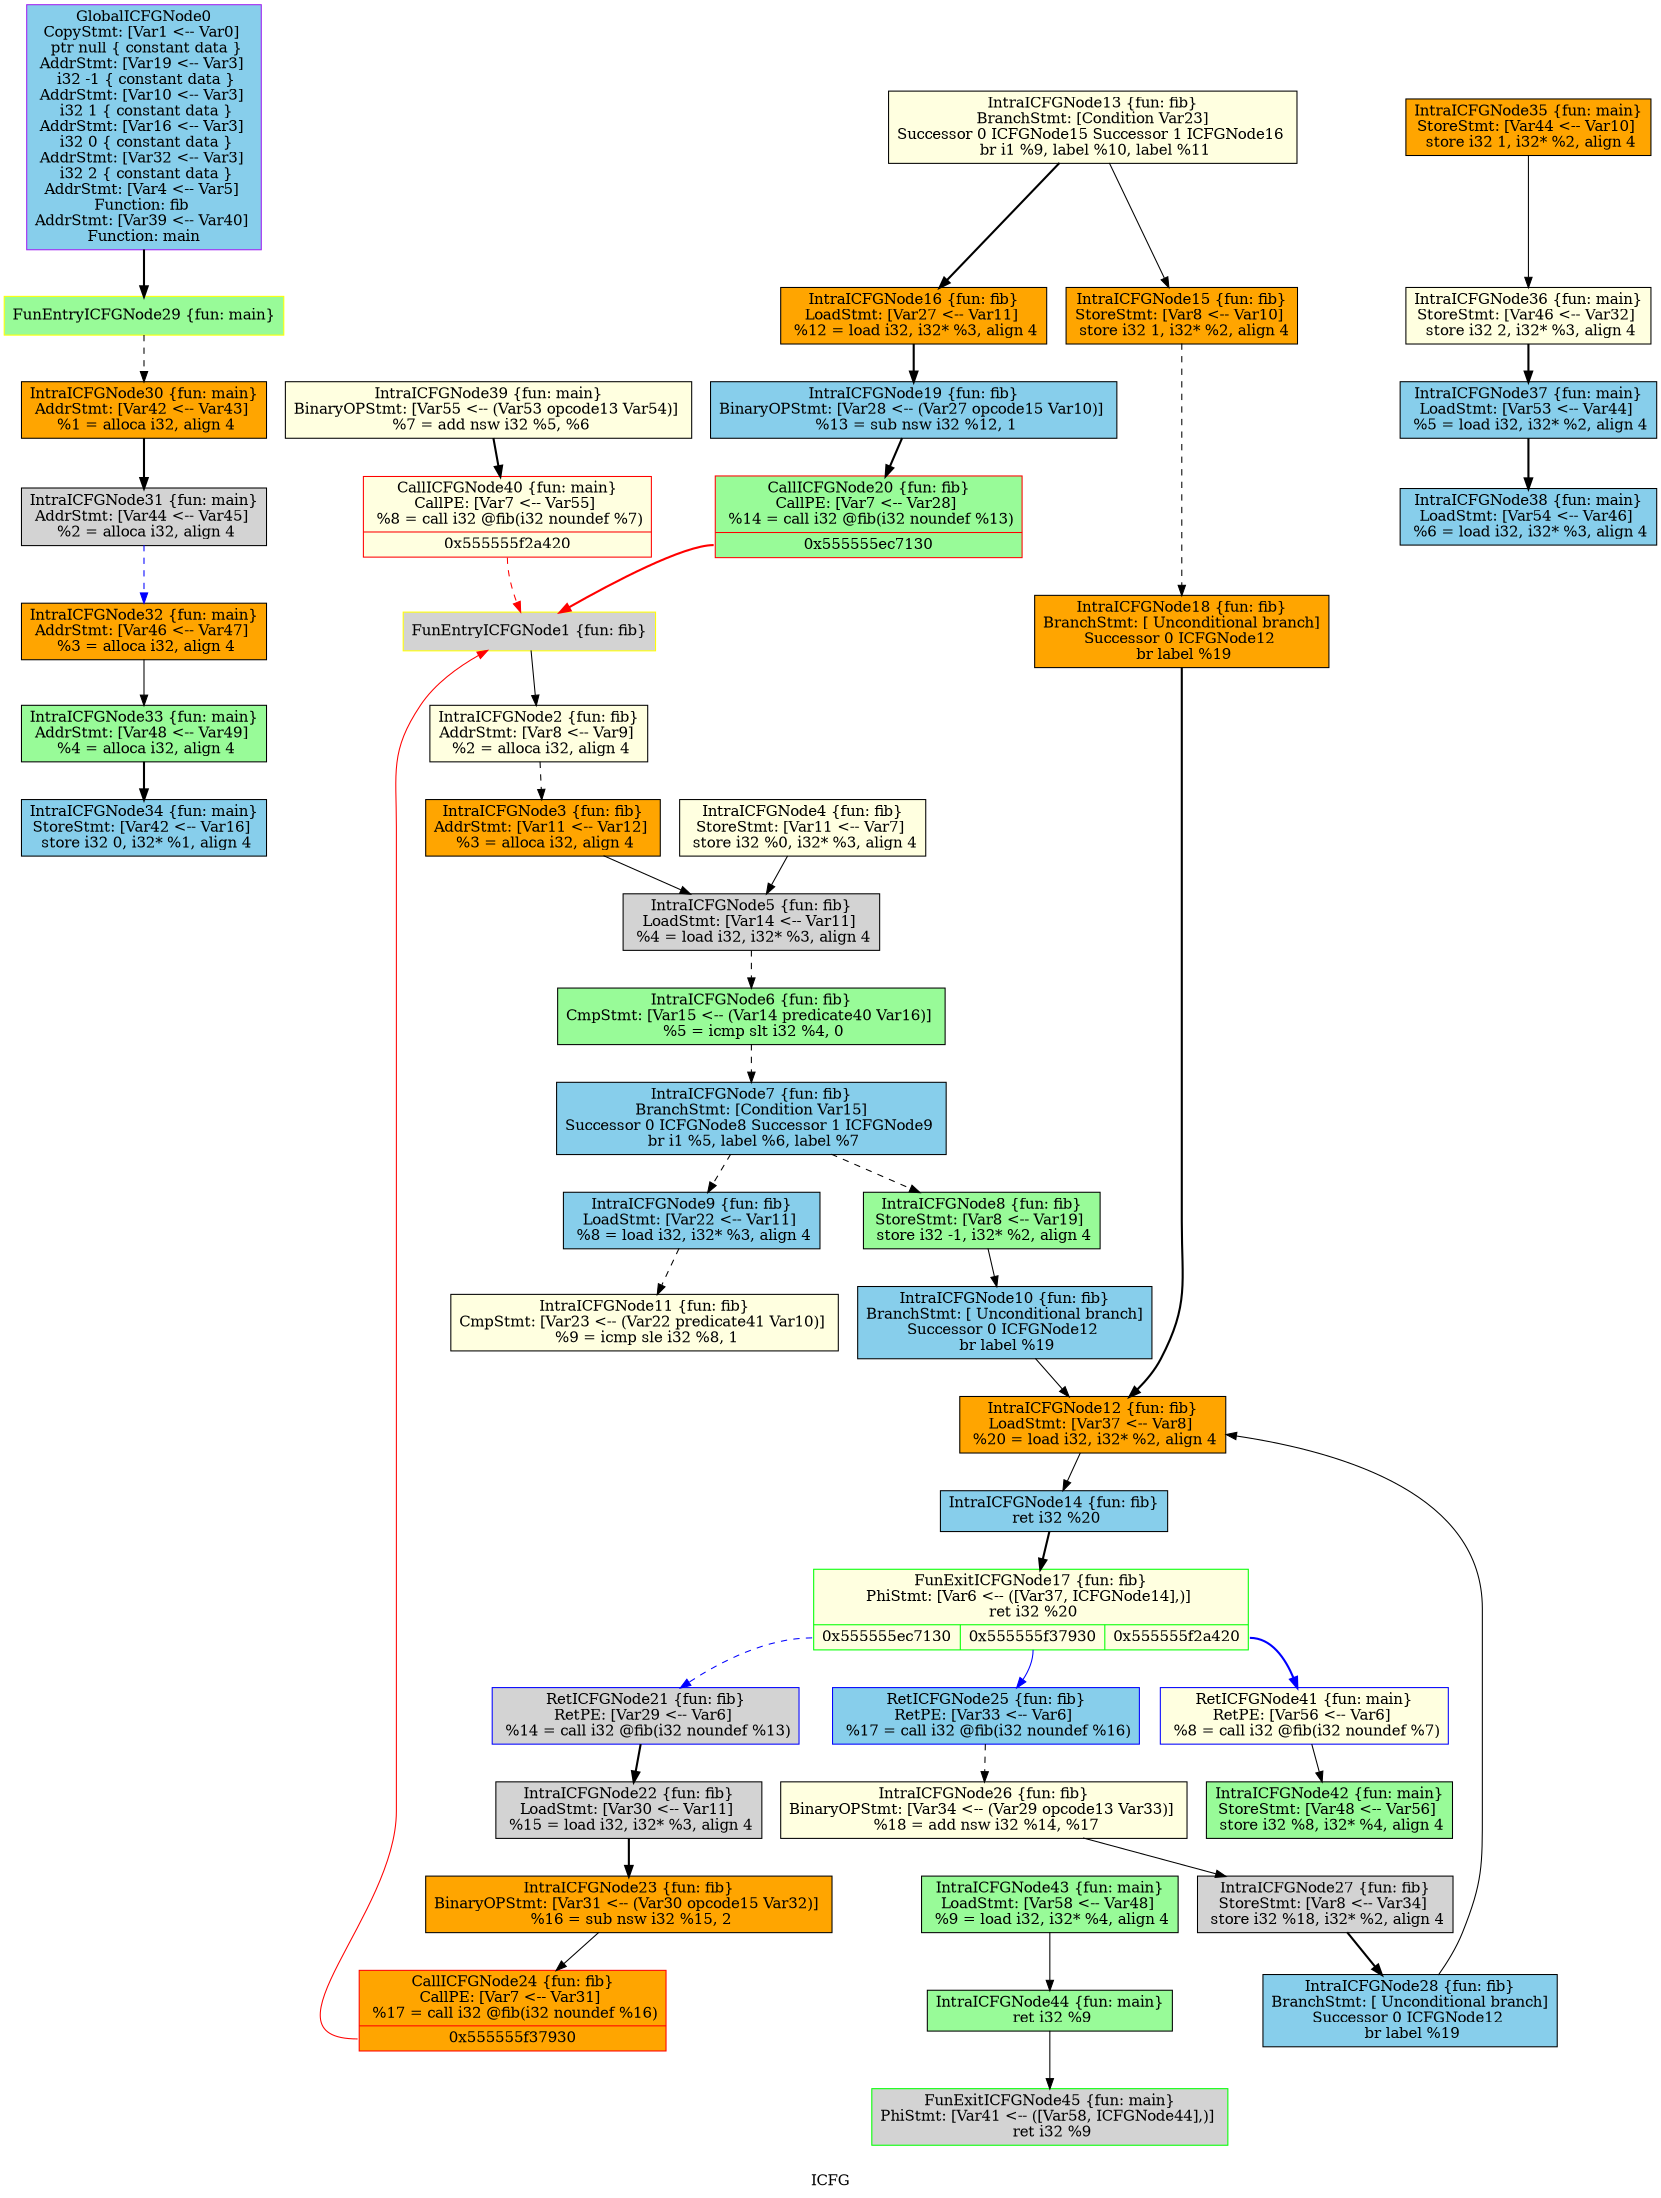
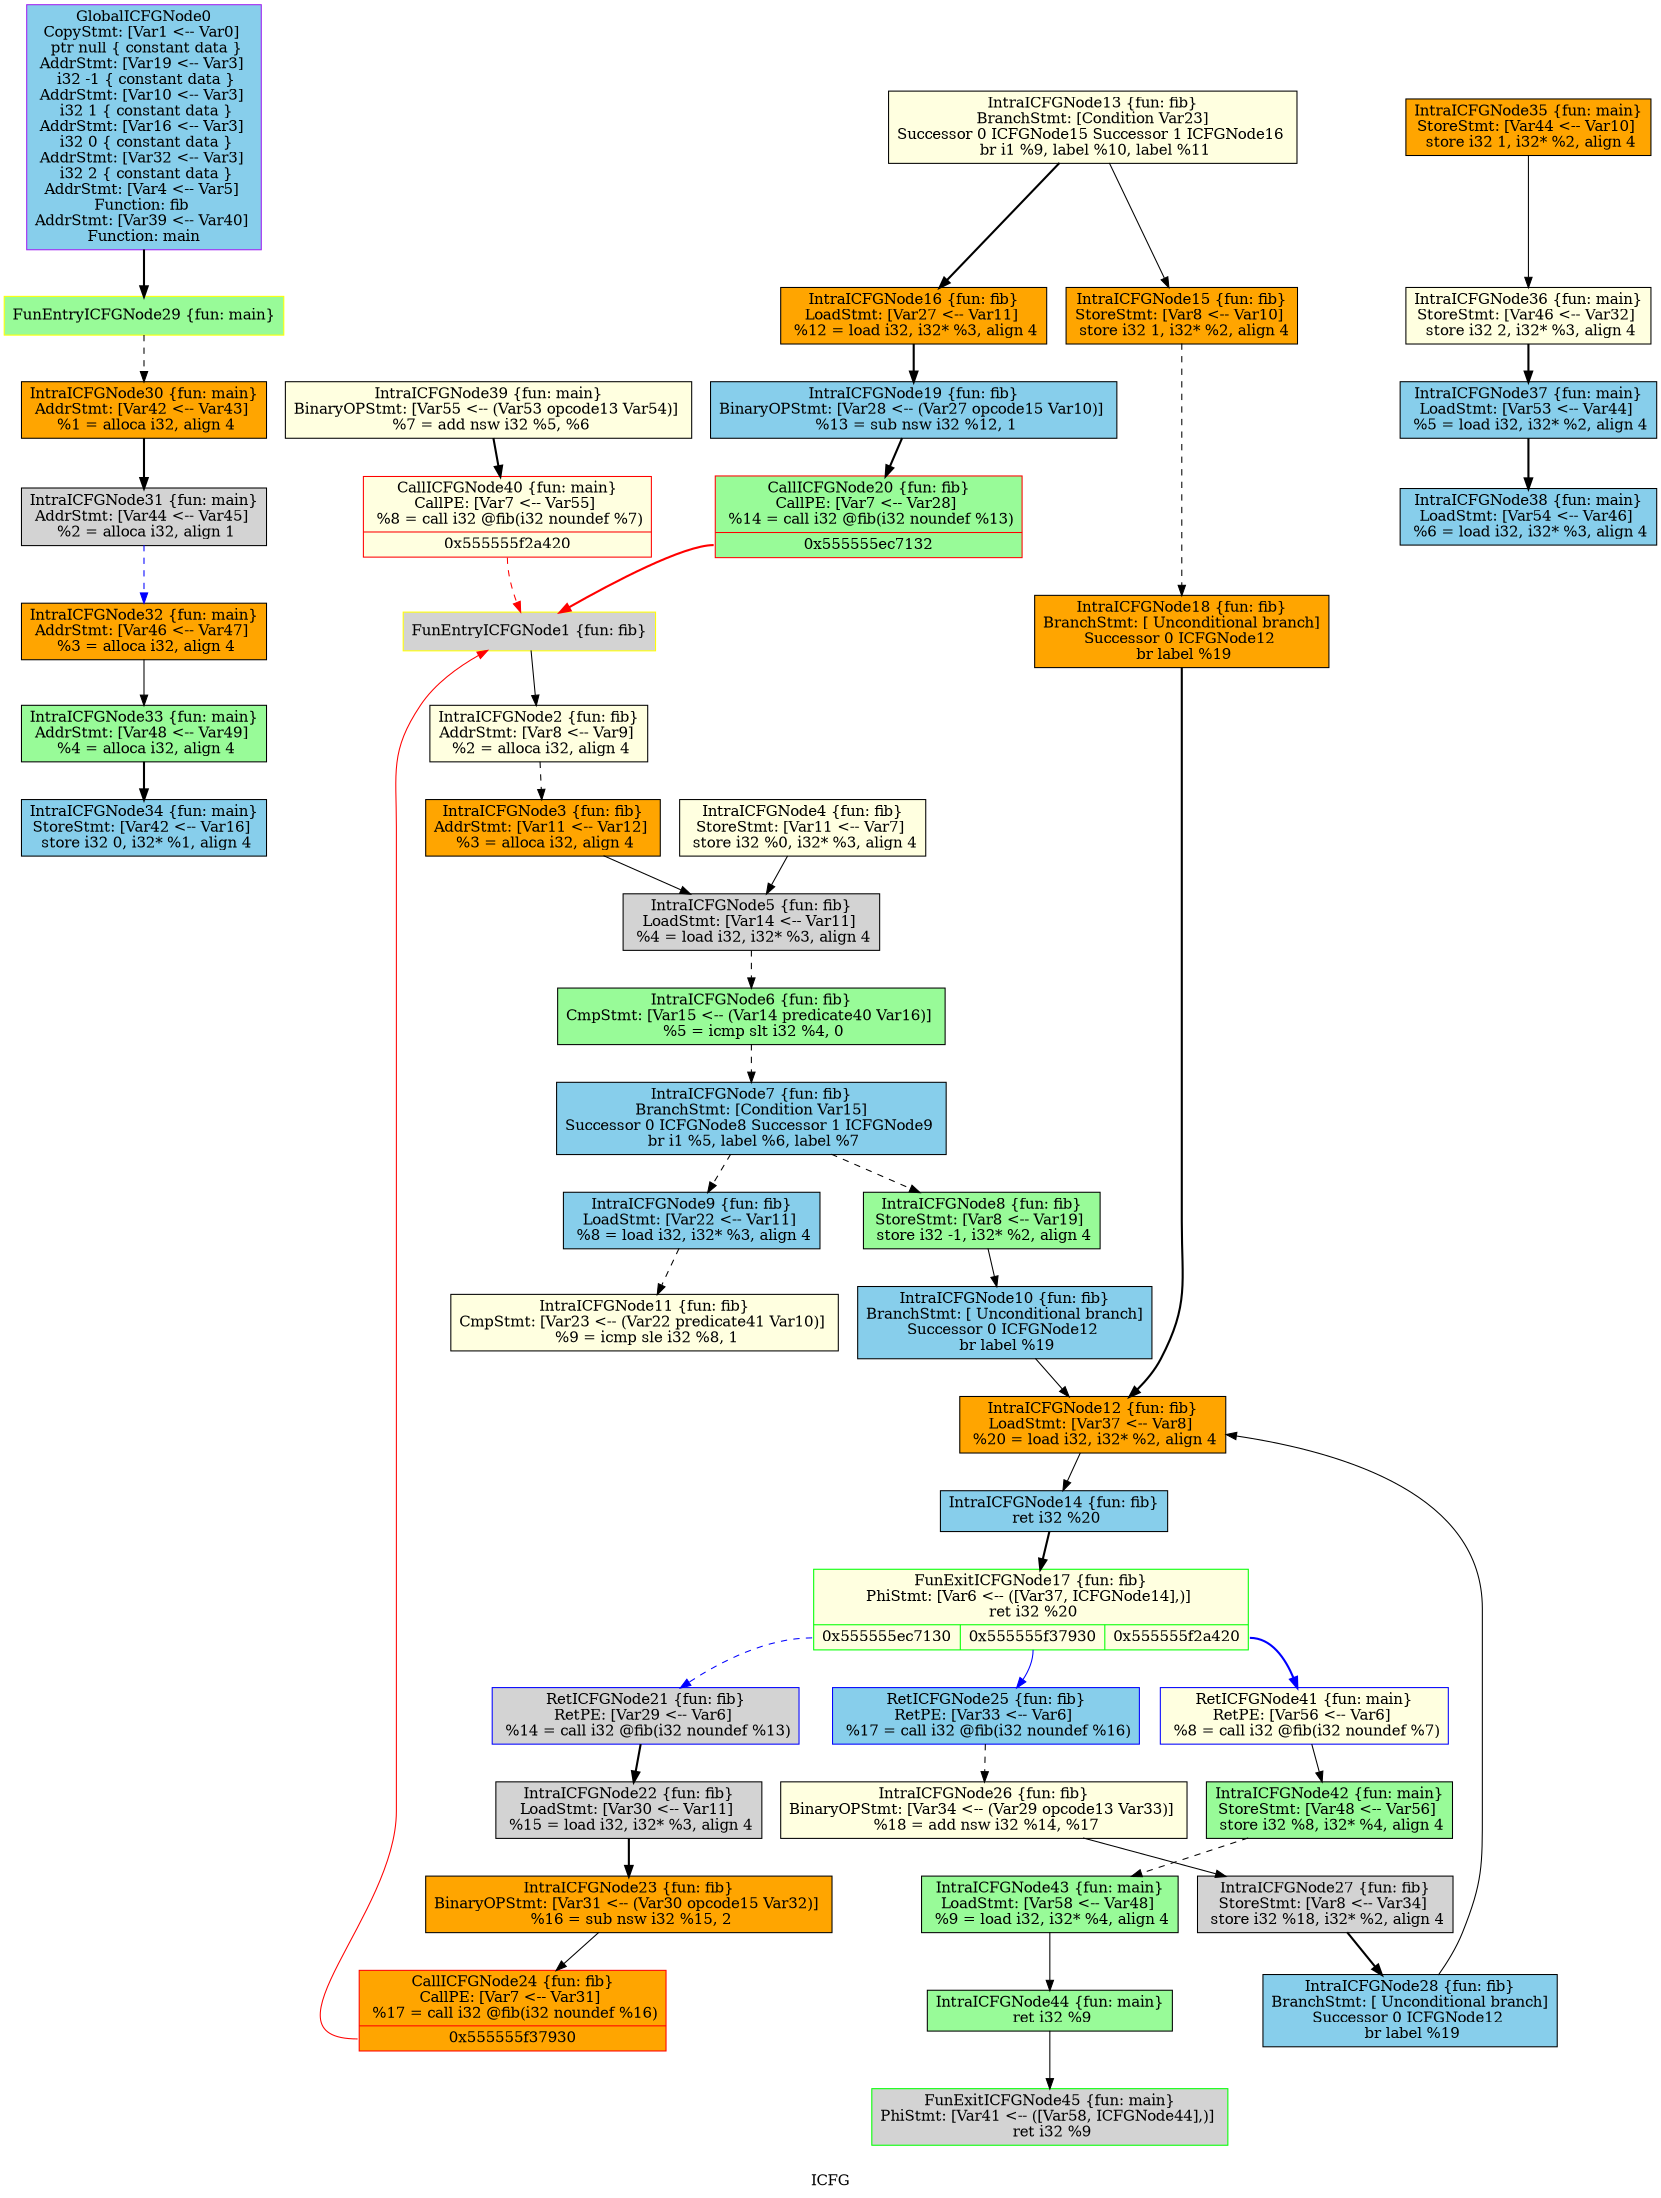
node "IntraICFGNode31 {fun: main}": text "%2 = alloca i32, align 4" -> "%2 = alloca i32, align 1"
node "CallICFGNode20 {fun: fib}": text "0x555555ec7130" -> "0x555555ec7132"
edge "IntraICFGNode42 {fun: main}" -> "IntraICFGNode43 {fun: main}": added
